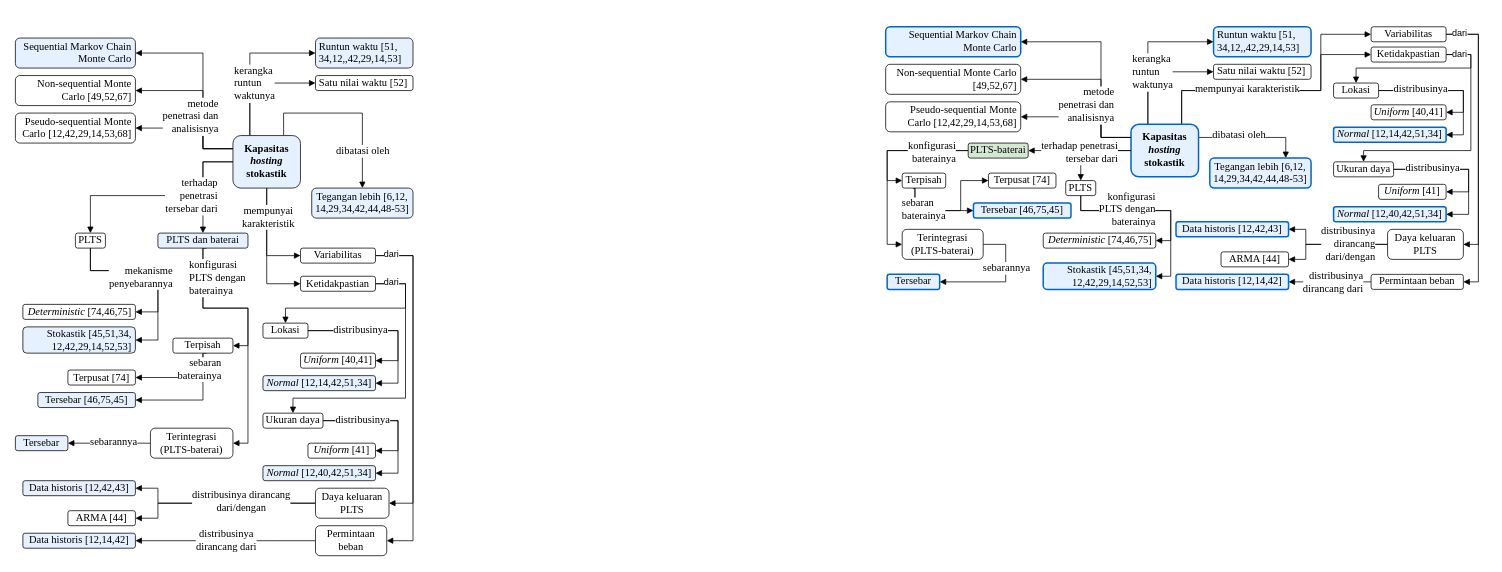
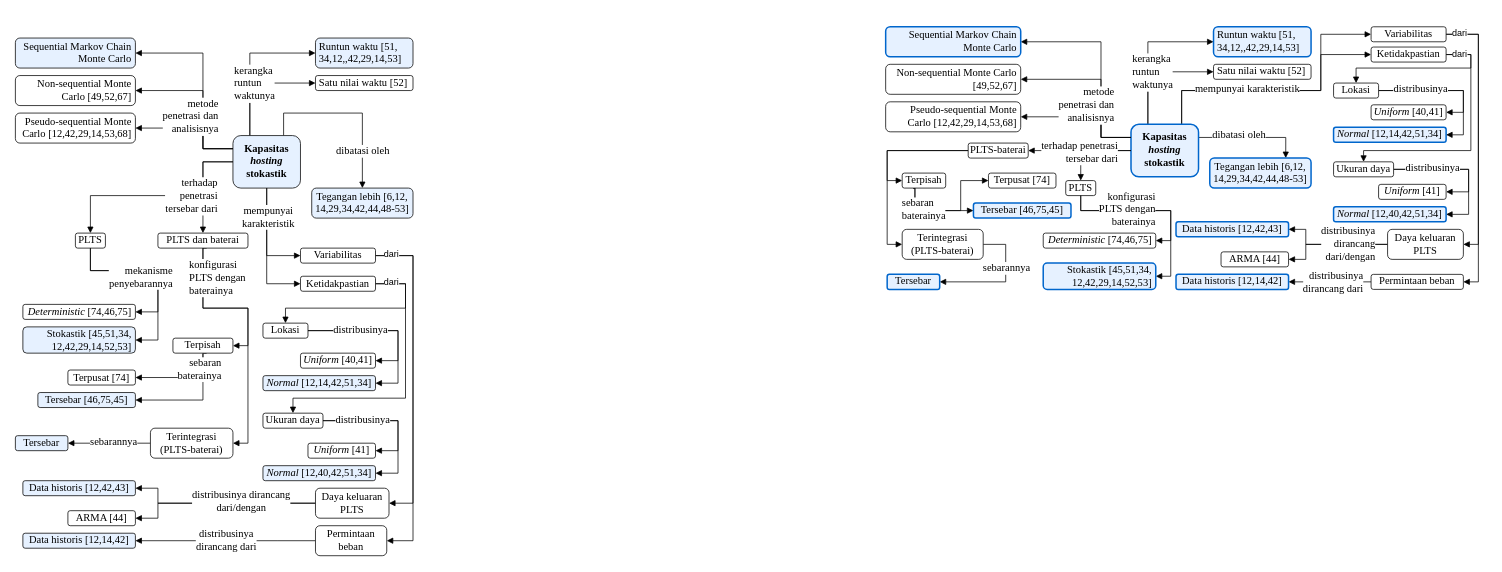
node "PLTS-baterai": fillcolor #d5e8d4 -> #ffffff
node "konfigurasibaterainya": removed
node "PLTS dan baterai": fillcolor #e6f1ff -> #ffffff
